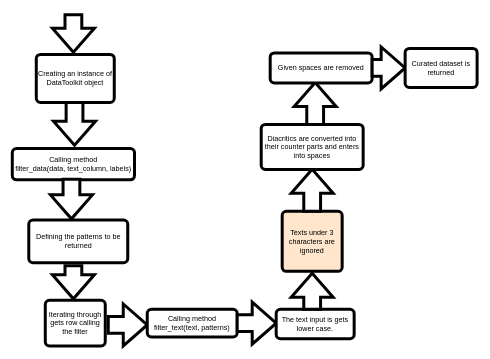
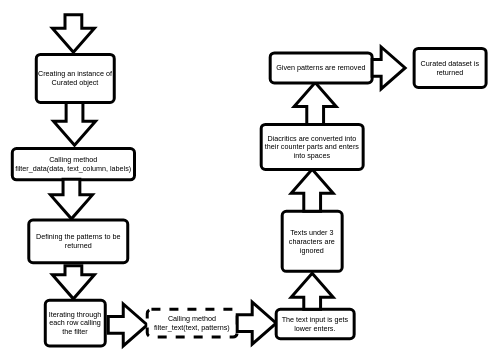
node "Given spaces are removed": label "Given spaces are removed" -> "Given patterns are removed"
node "Curated dataset is returned": moved (441, 68) -> (450, 68)
node "Creating an instance of DataToolkit object": label "Creating an instance of DataToolkit object" -> "Creating an instance of Curated object"
node "Texts under 3 characters are ignored": fillcolor #ffe6cc -> #ffffff
node "Iterating through gets row calling the filter": label "Iterating through gets row calling the filter" -> "Iterating through each row calling the filter"
node "Calling method filter_text(text, patterns)": style solid -> dashed
node "The text input is gets lower case.": label "The text input is gets lower case." -> "The text input is gets lower enters."
